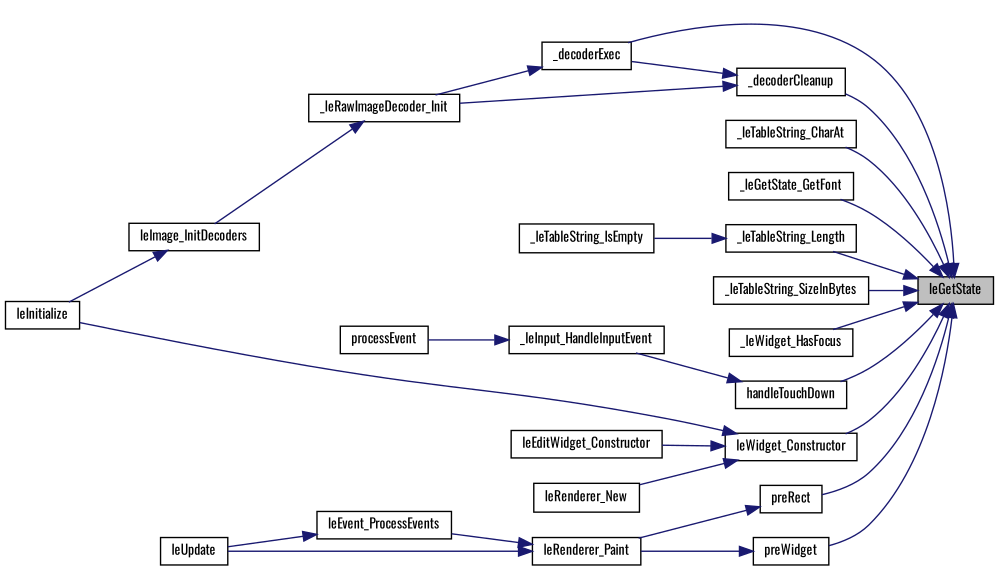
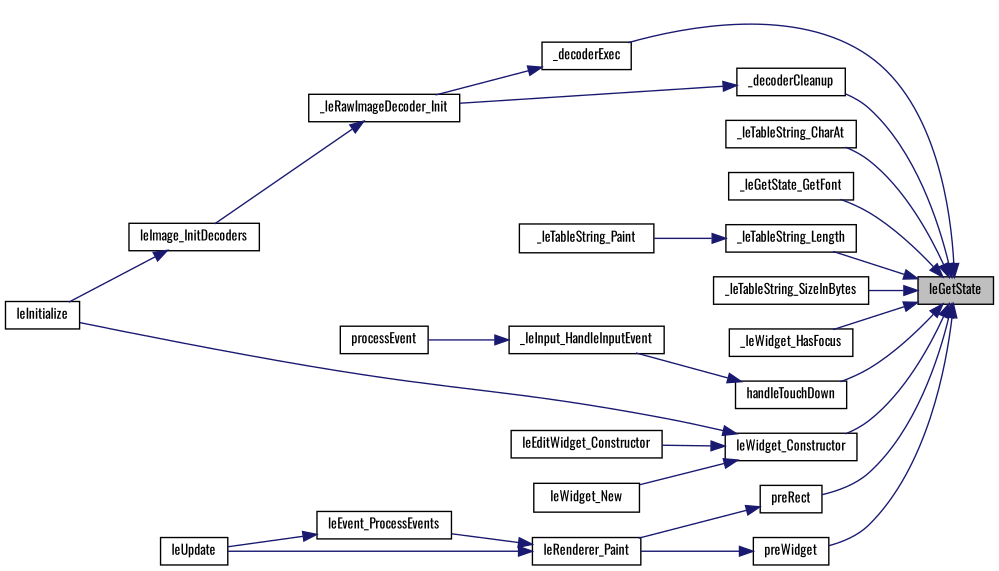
edge "_decoderExec" -> "_decoderCleanup": removed
node "_leTableString_IsEmpty": label "_leTableString_IsEmpty" -> "_leTableString_Paint"
node "leRenderer_New": label "leRenderer_New" -> "leWidget_New"
